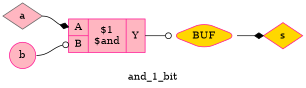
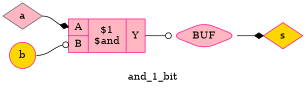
node "BUF": fillcolor gold -> lightpink
node "b": fillcolor lightpink -> gold
